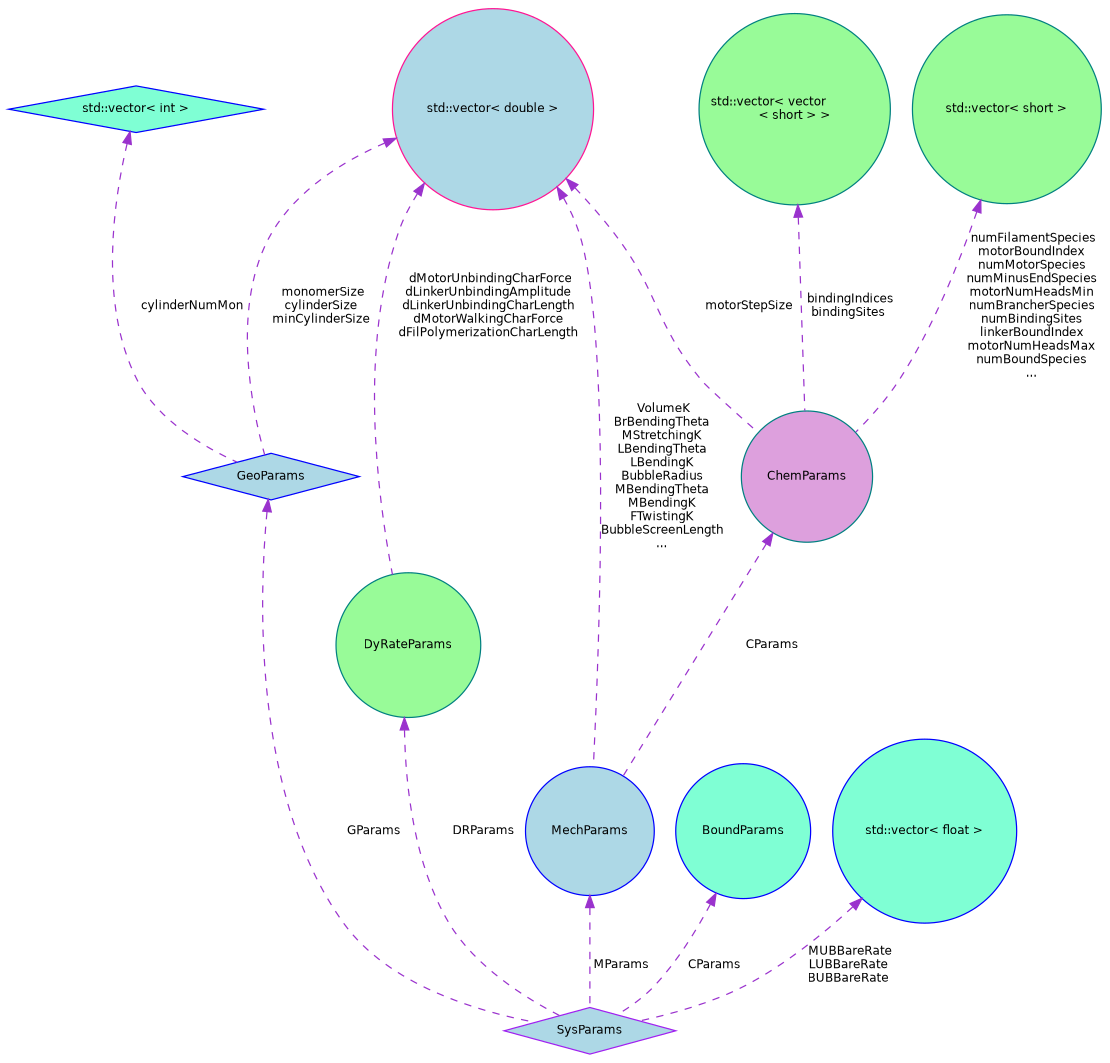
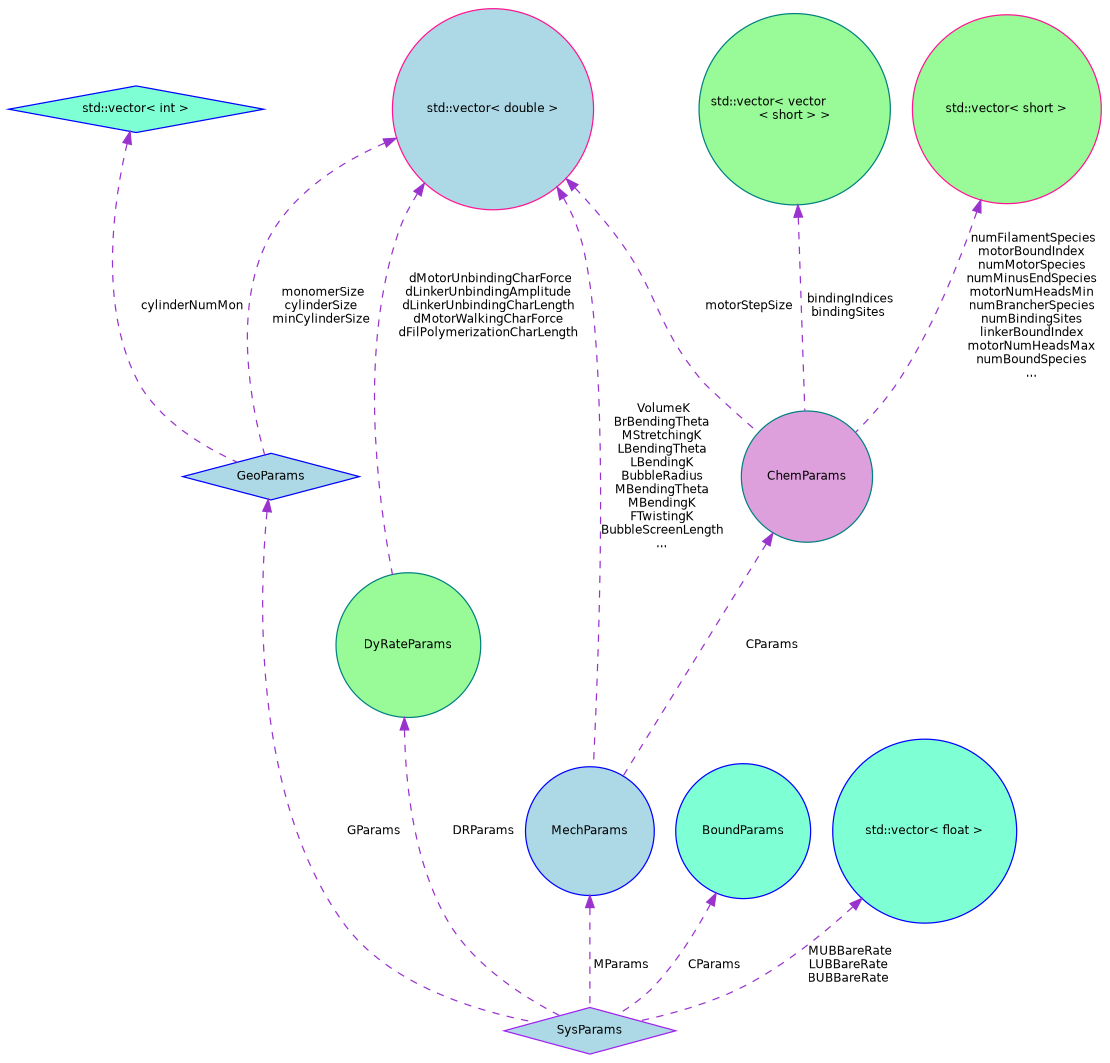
node "std::vector< short >": color teal -> deeppink
